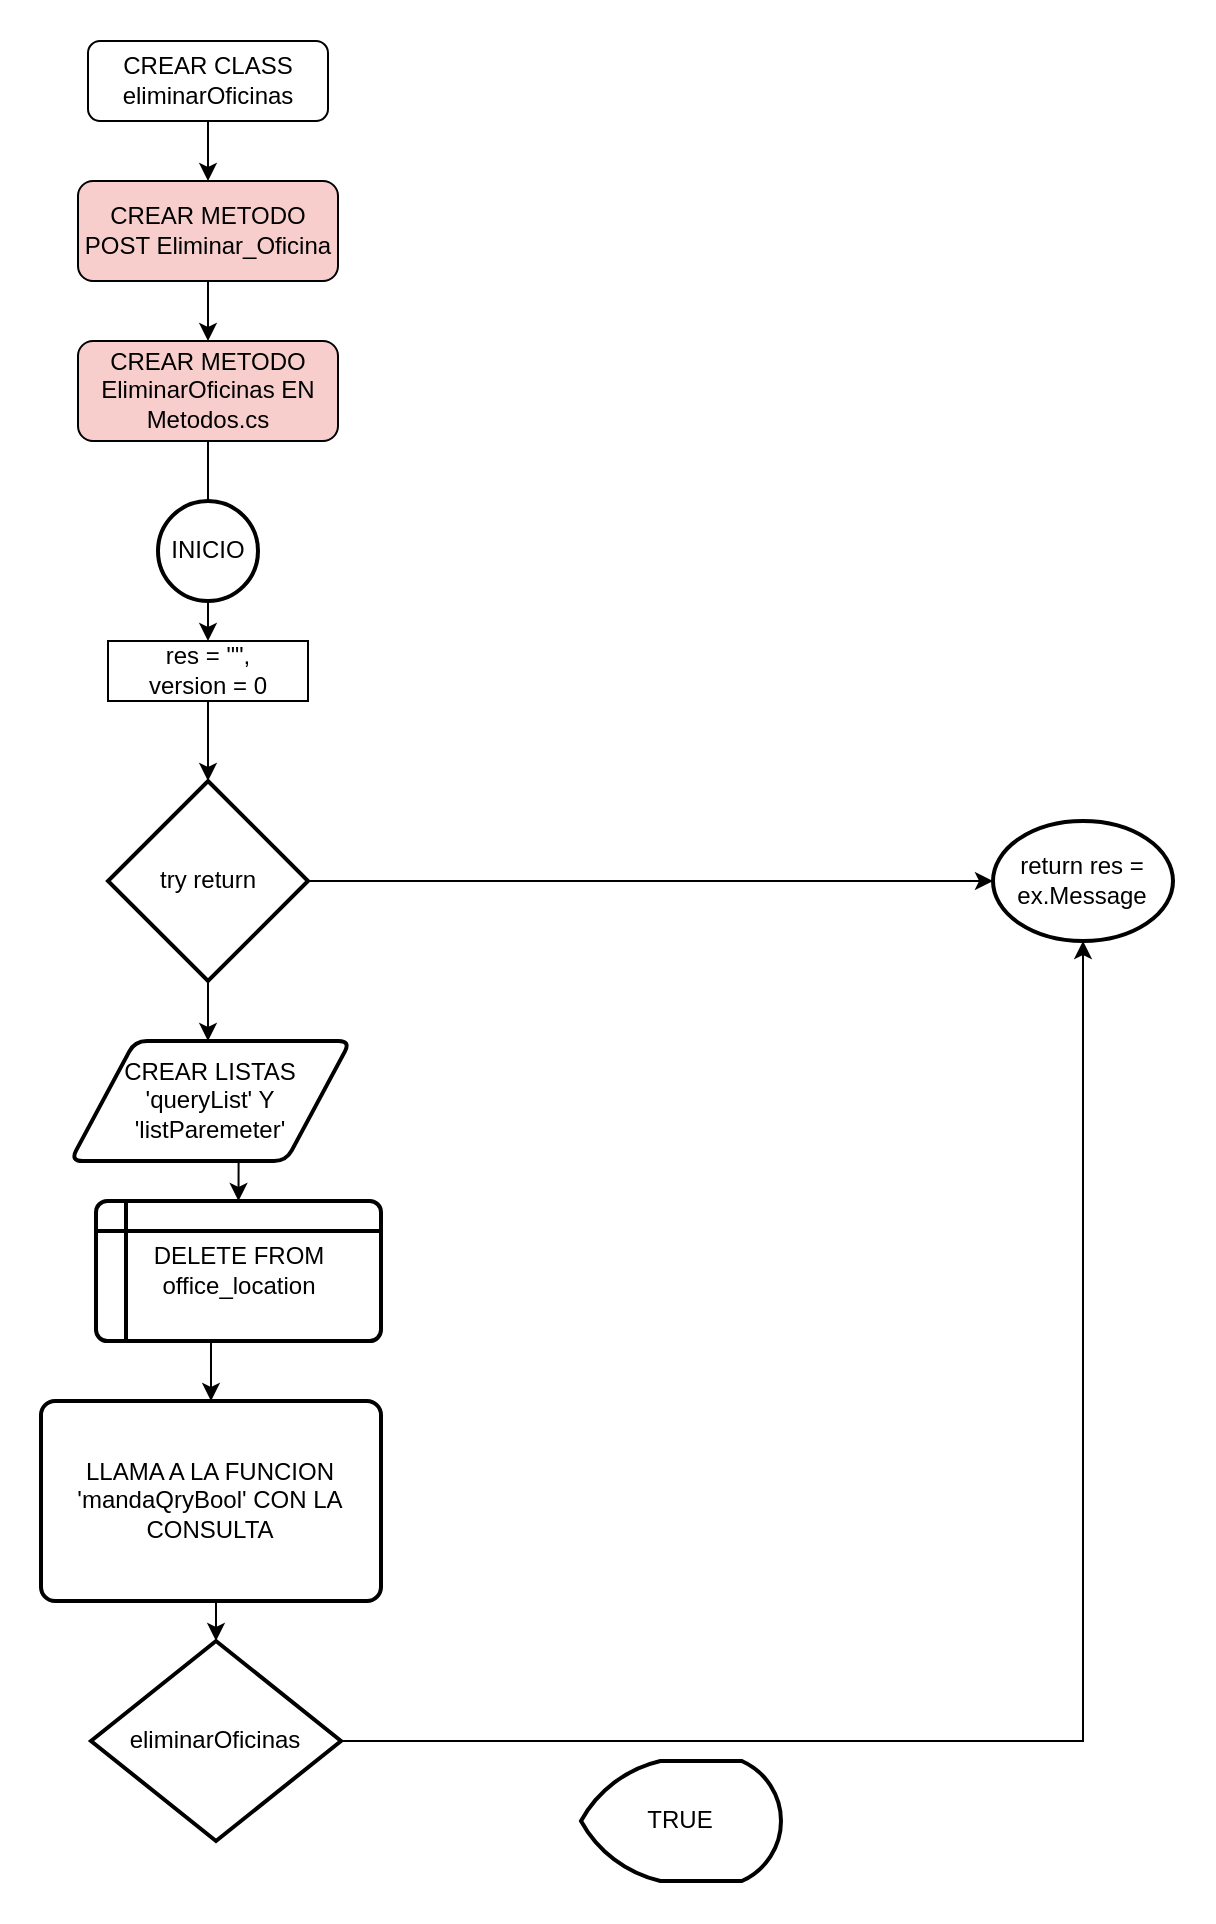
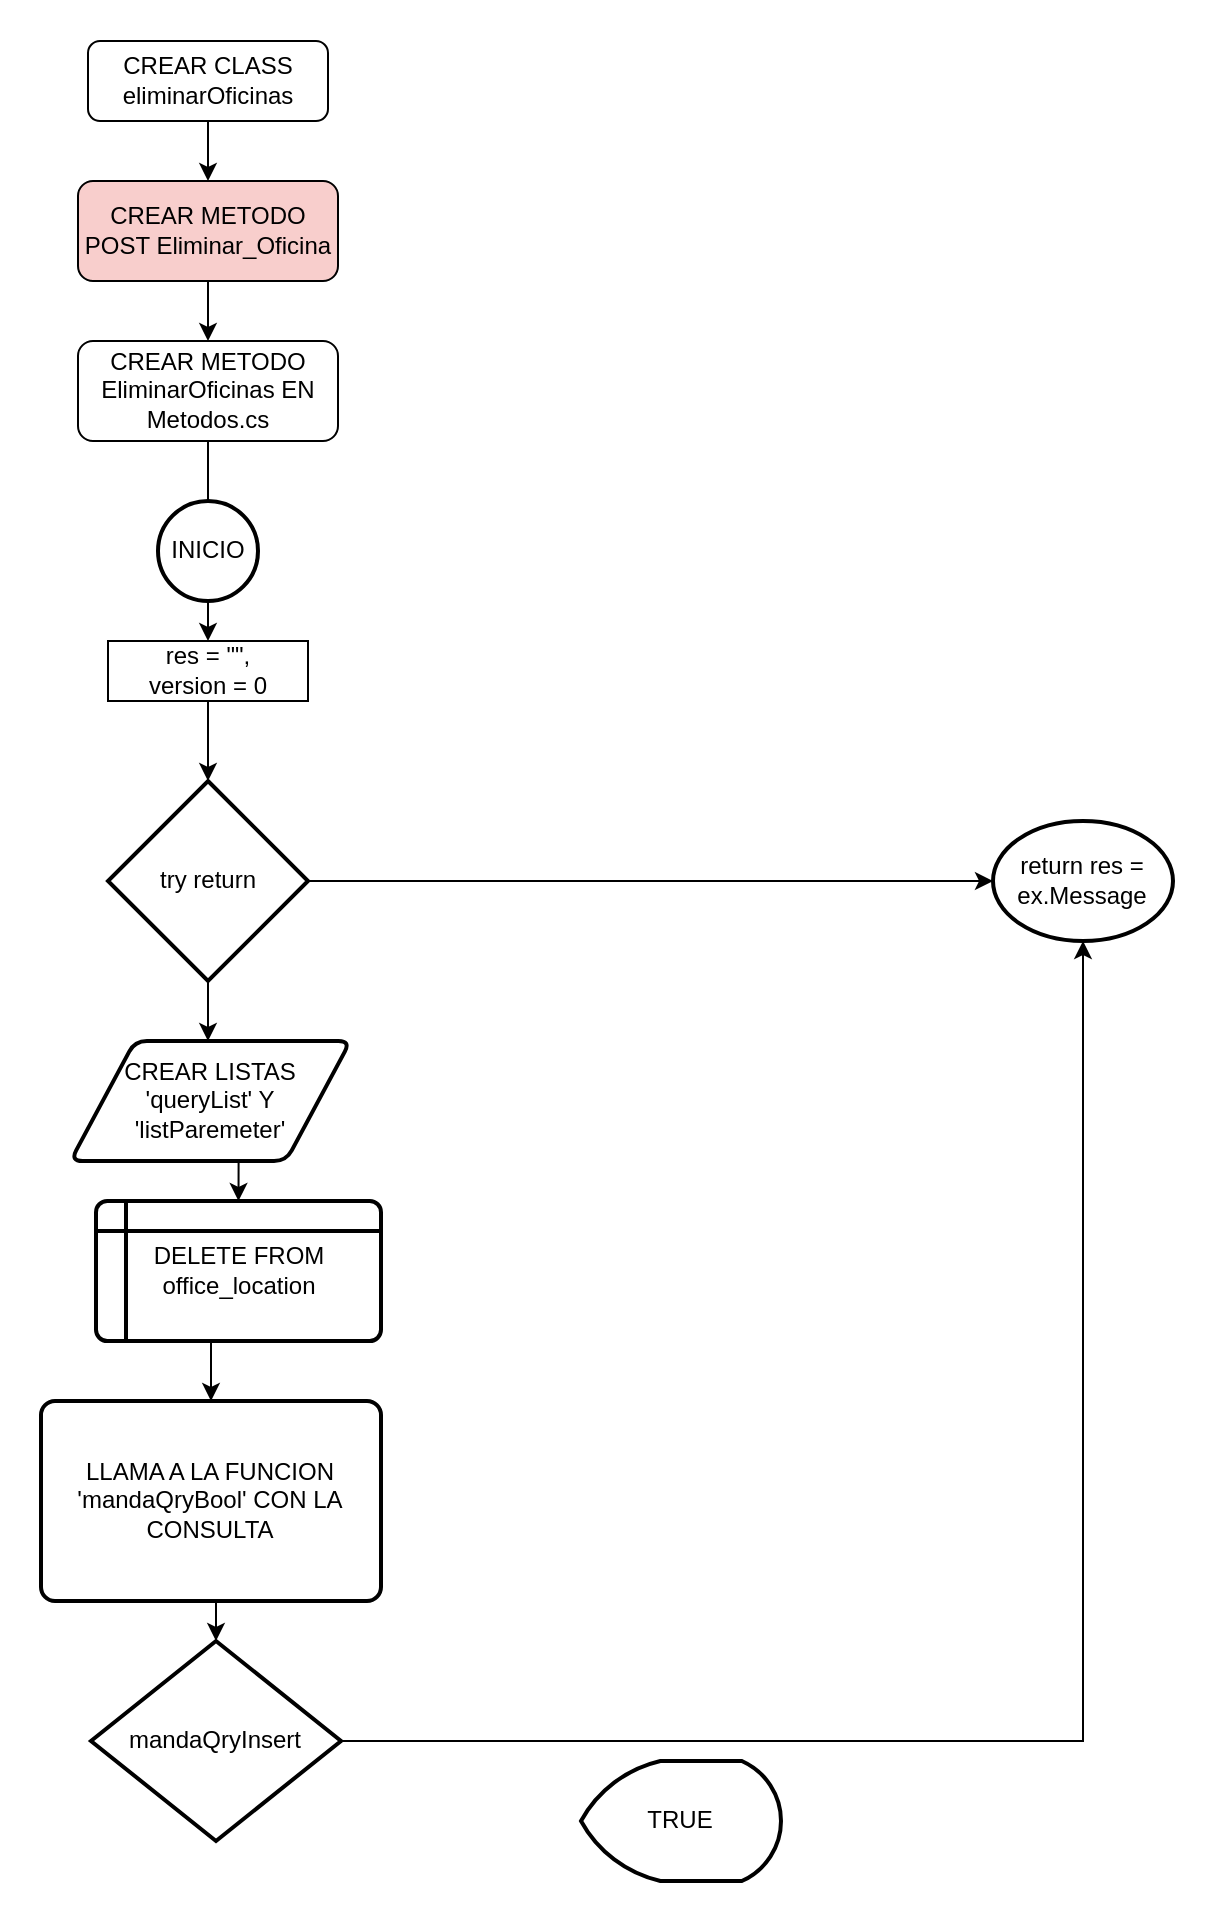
node "CREAR METODO EliminarOficinas EN Metodos.cs": fillcolor #f8cecc -> #ffffff
node "eliminarOficinas": label "eliminarOficinas" -> "mandaQryInsert"
